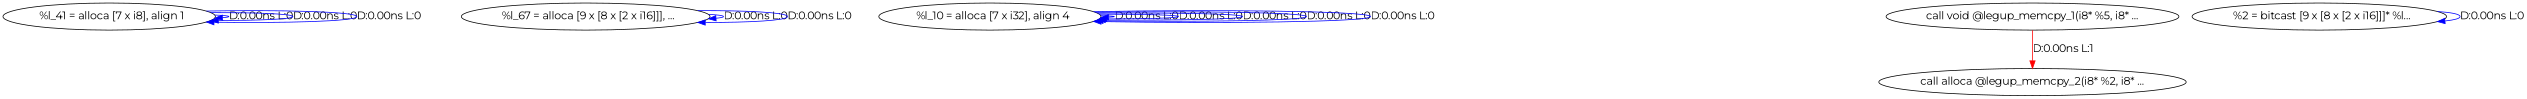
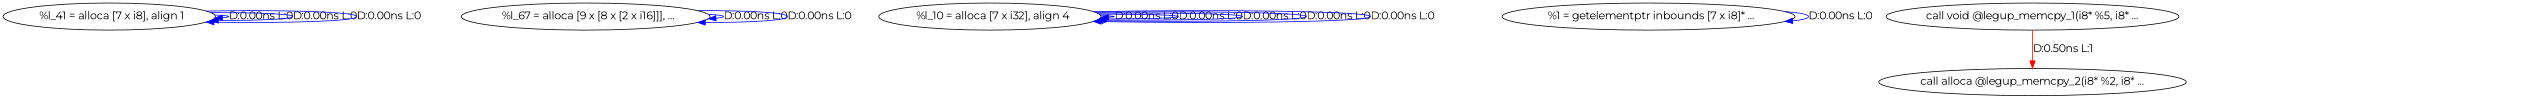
node "%1 = getelementptr inbounds [7 x i8]* ...": added
node "%2 = bitcast [9 x [8 x [2 x i16]]]* %l...": removed
edge "call void @legup_memcpy_1(i8* %5, i8* ..." -> "call alloca @legup_memcpy_2(i8* %2, i8* ...": label "D:0.00ns L:1" -> "D:0.50ns L:1"
